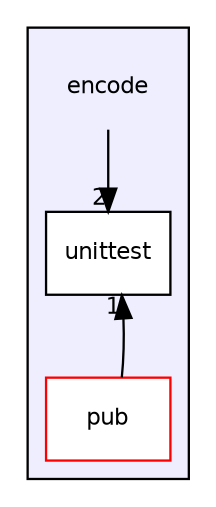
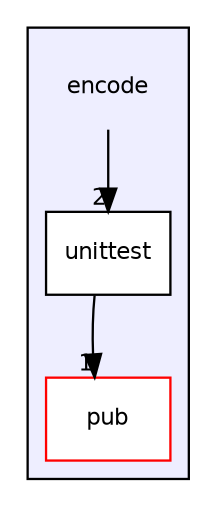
edge "pub" -> "unittest": reversed
